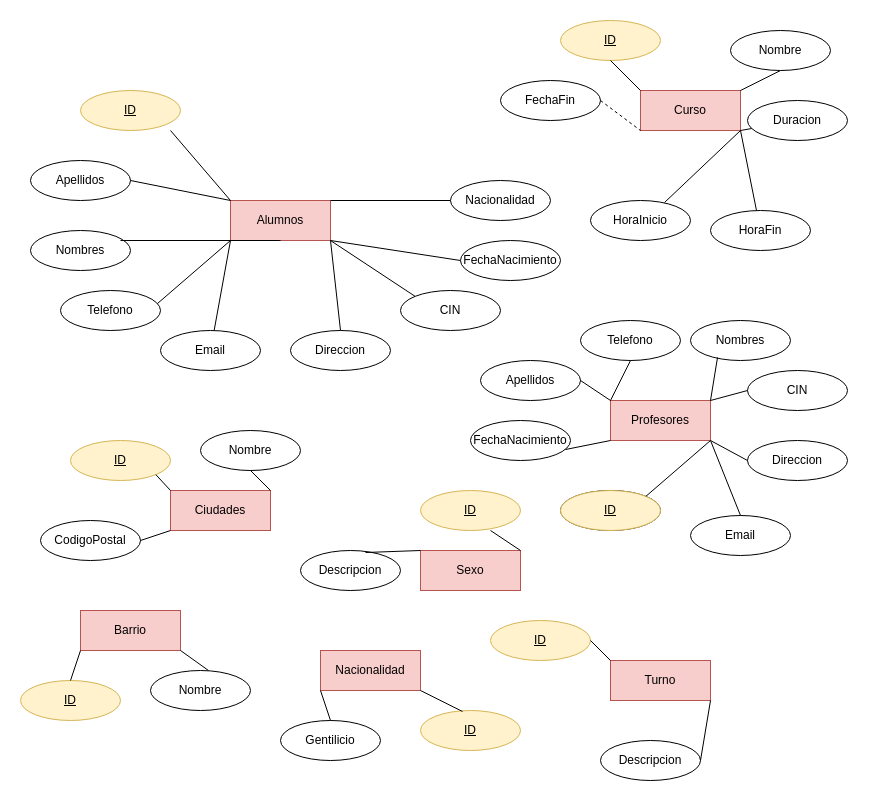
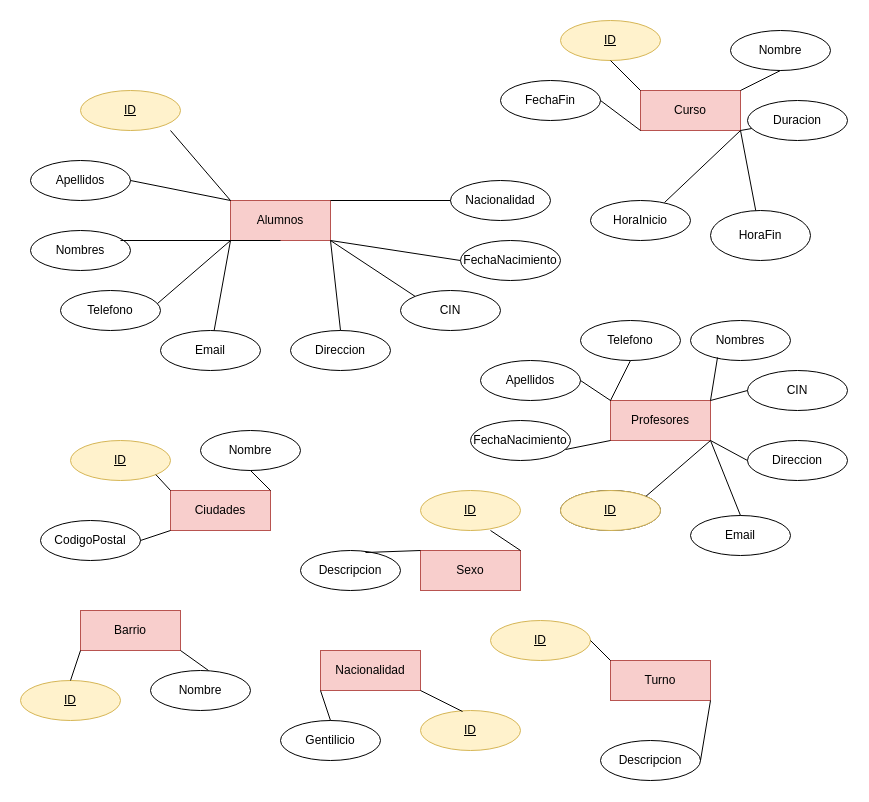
edge "FechaFin" -- "Curso": style dashed -> solid
node "HoraFin": size 100x40 -> 100x50
